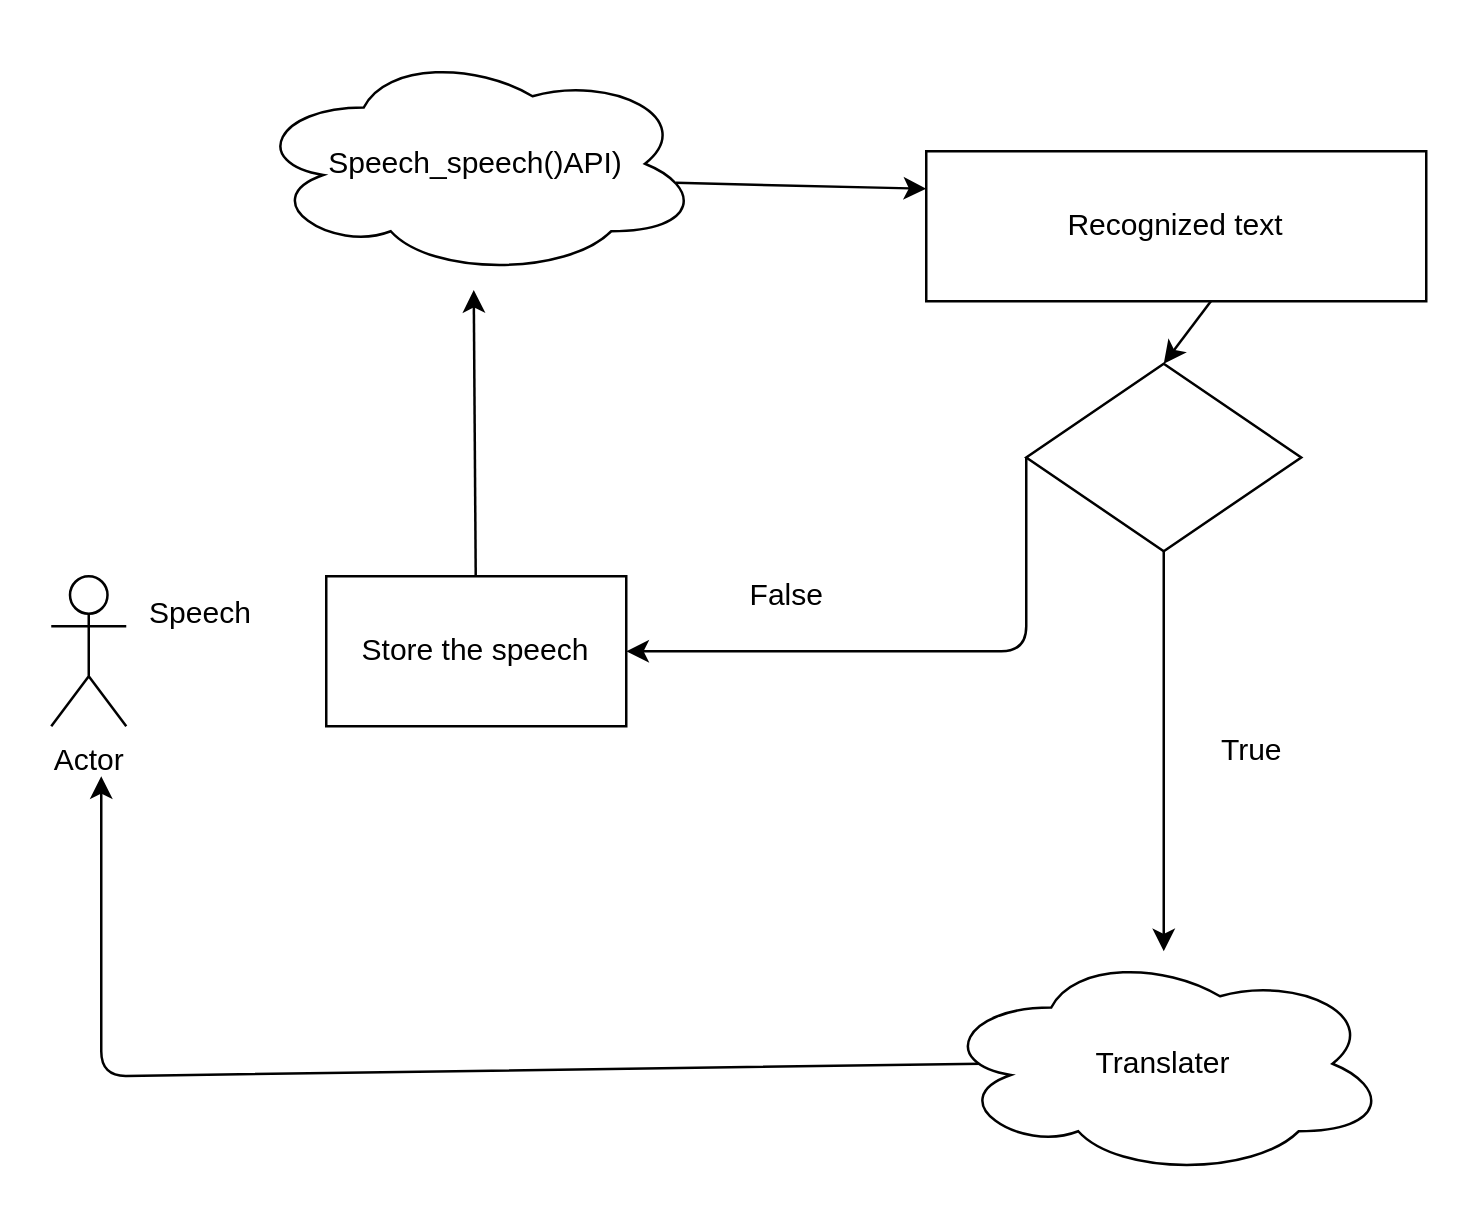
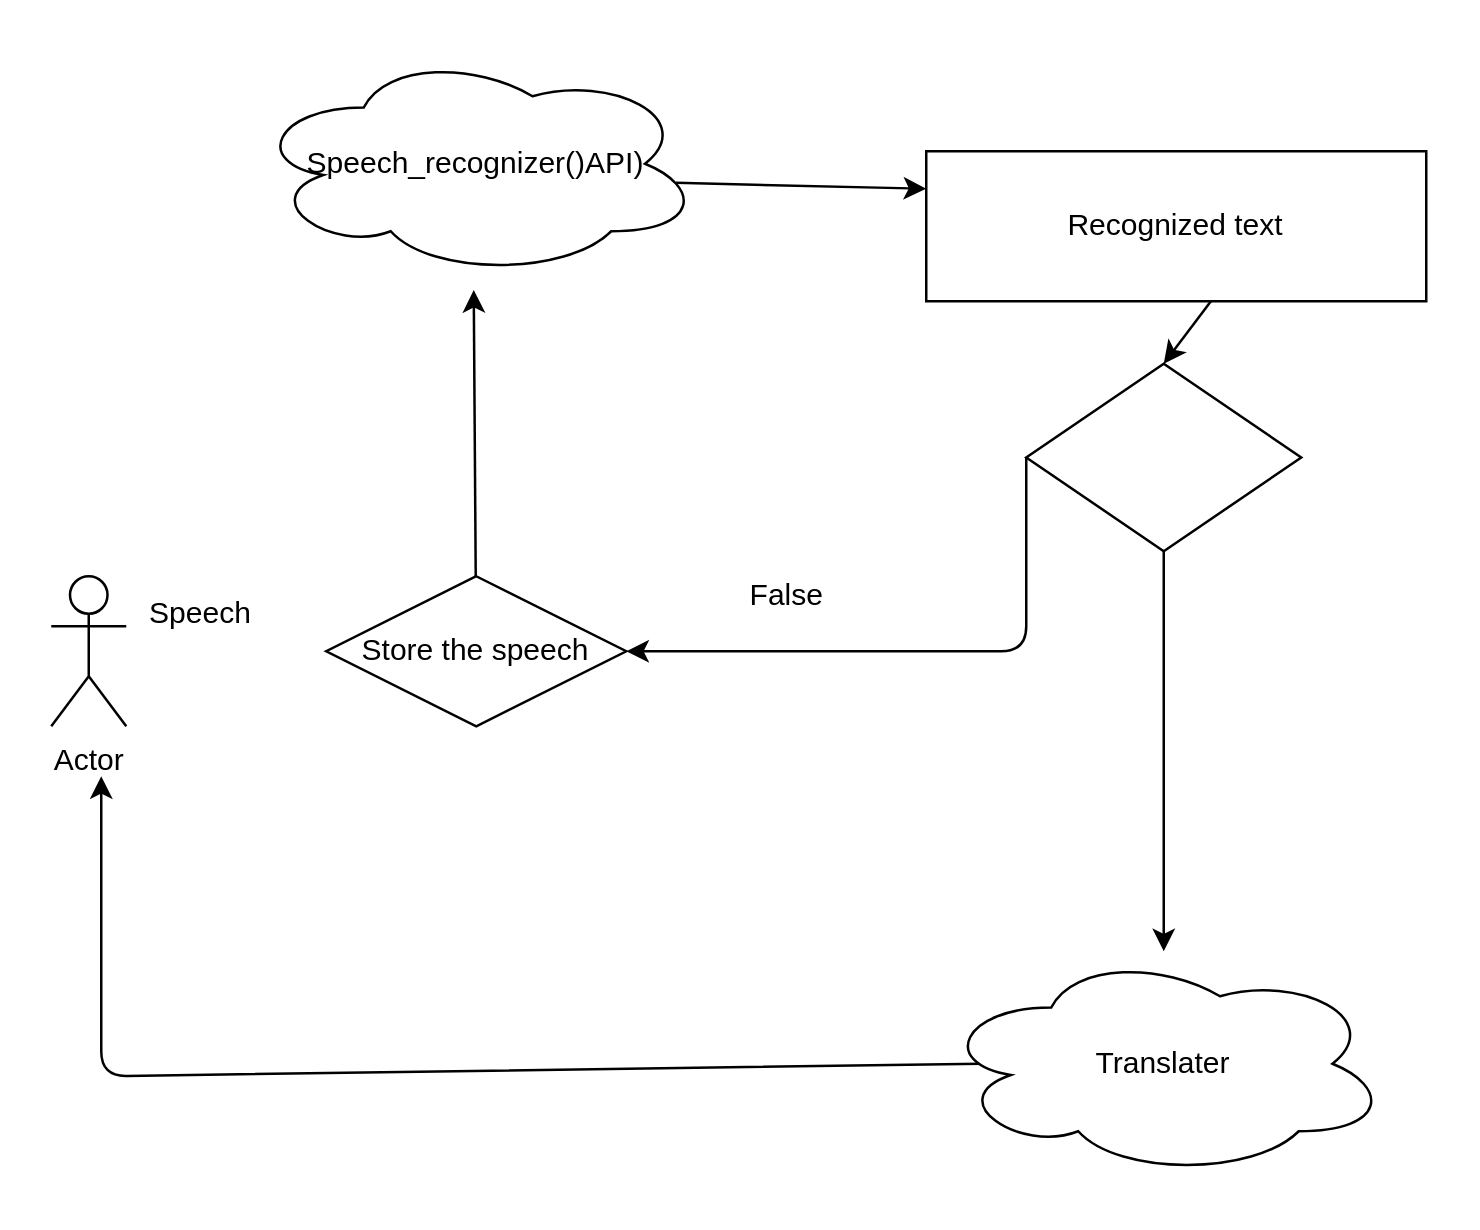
node "Speech_speech()API)": label "Speech_speech()API)" -> "Speech_recognizer()API)"
node "Store the speech": shape rectangle -> diamond
node "True": removed
